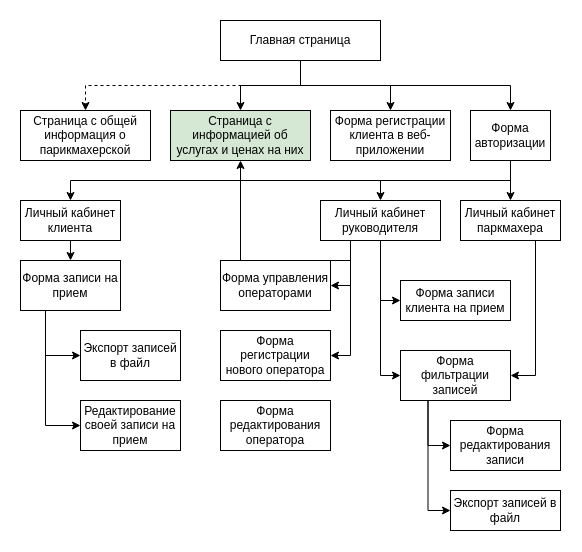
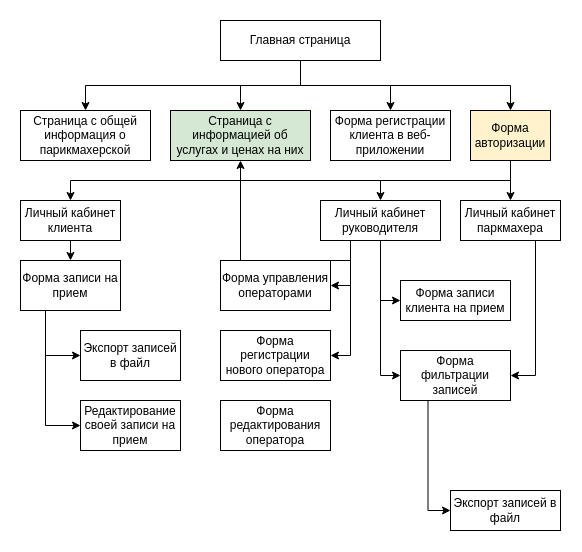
edge "Главная страница" -> "Страница с общей информация о парикмахерской": style dashed -> solid
node "Форма авторизации": fillcolor #ffffff -> #fff2cc
edge "Форма фильтрации записей" -> "Форма редактирования записи": removed
node "Форма редактирования записи": removed
